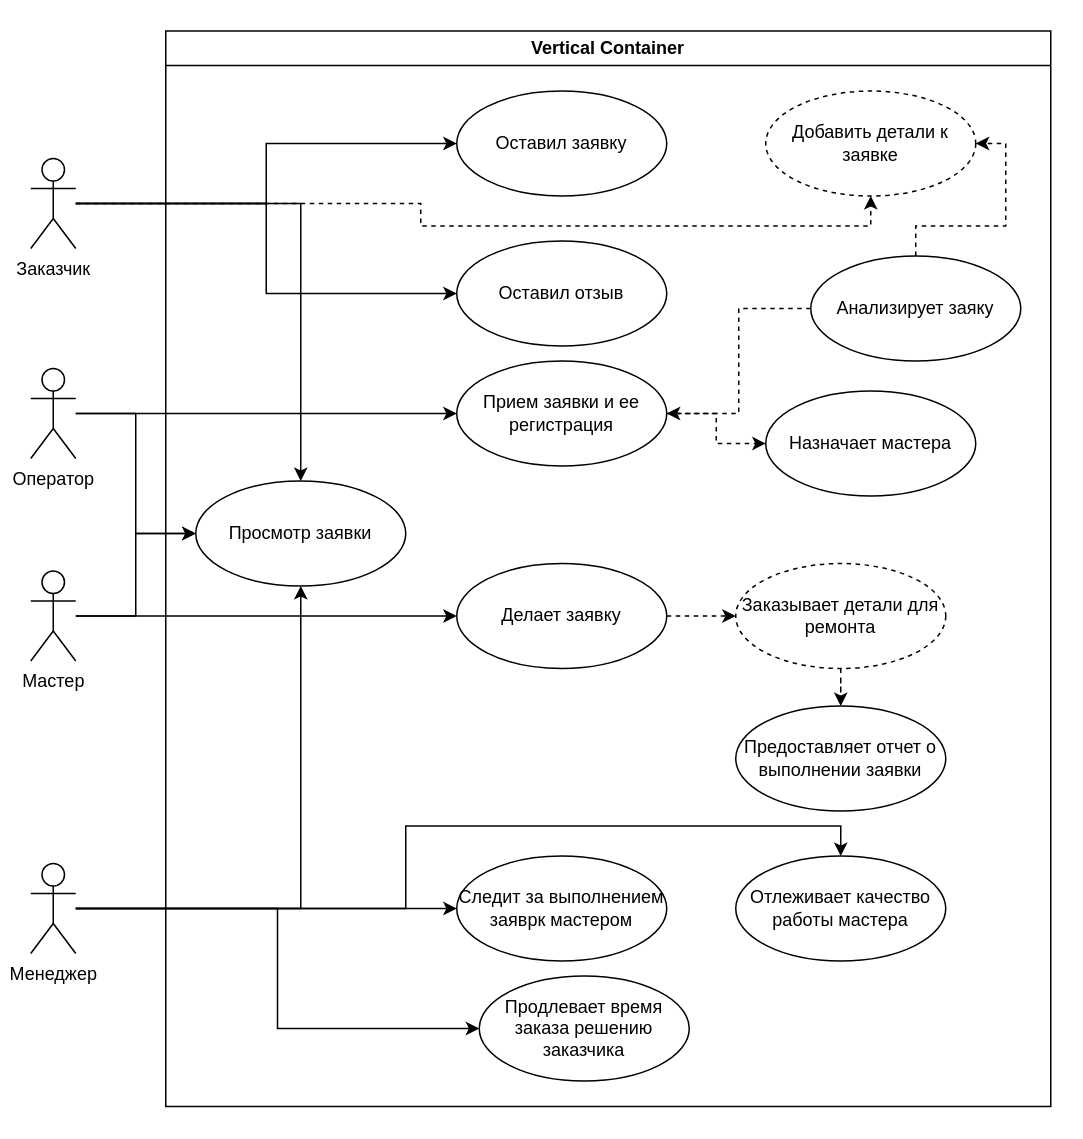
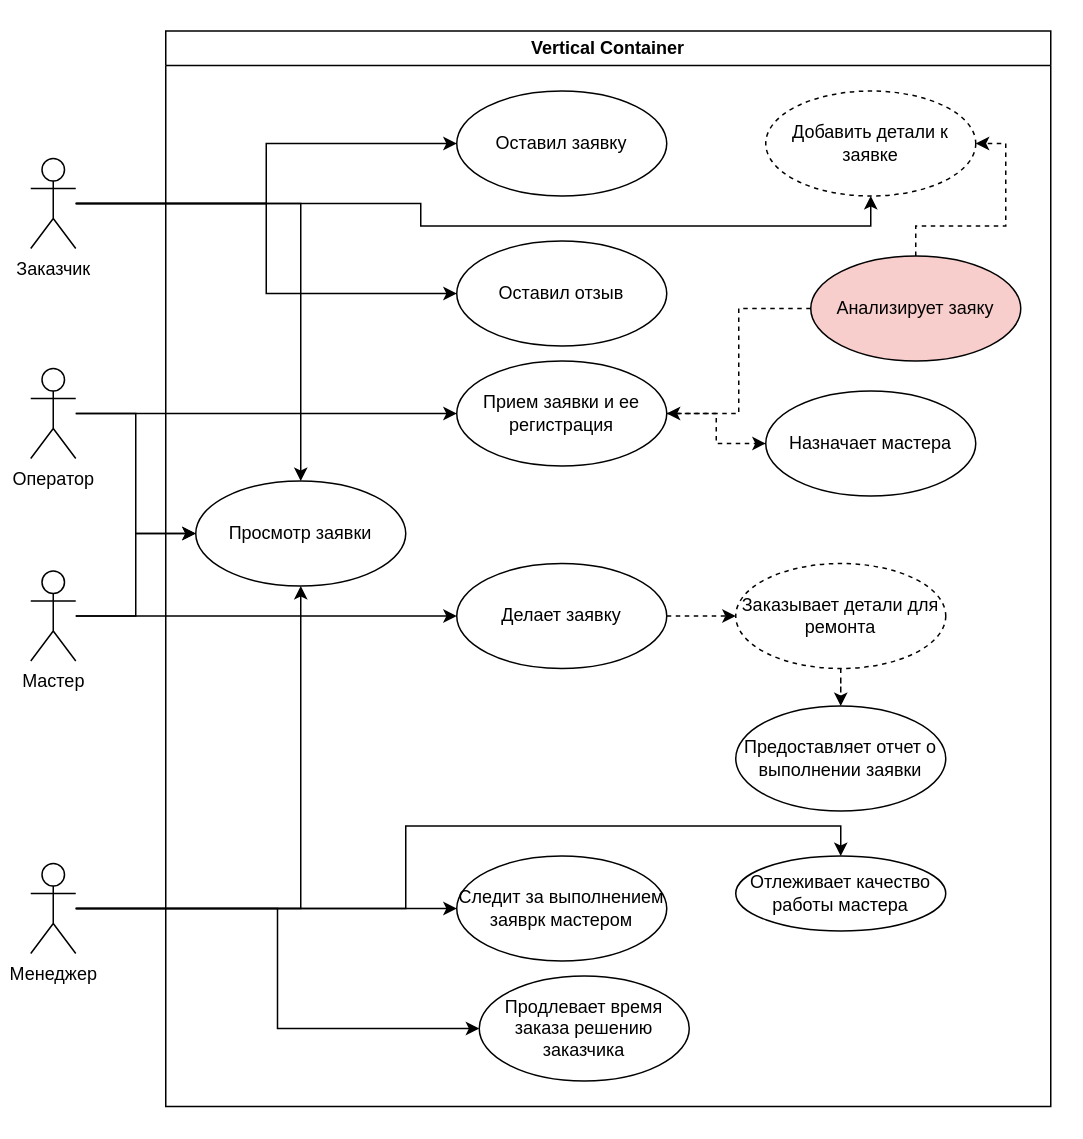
edge "Заказчик" -> "Добавить детали к заявке": style dashed -> solid
node "Анализирует заяку": fillcolor #ffffff -> #f8cecc
node "Отлеживает качество работы мастера": size 210x105 -> 210x75
